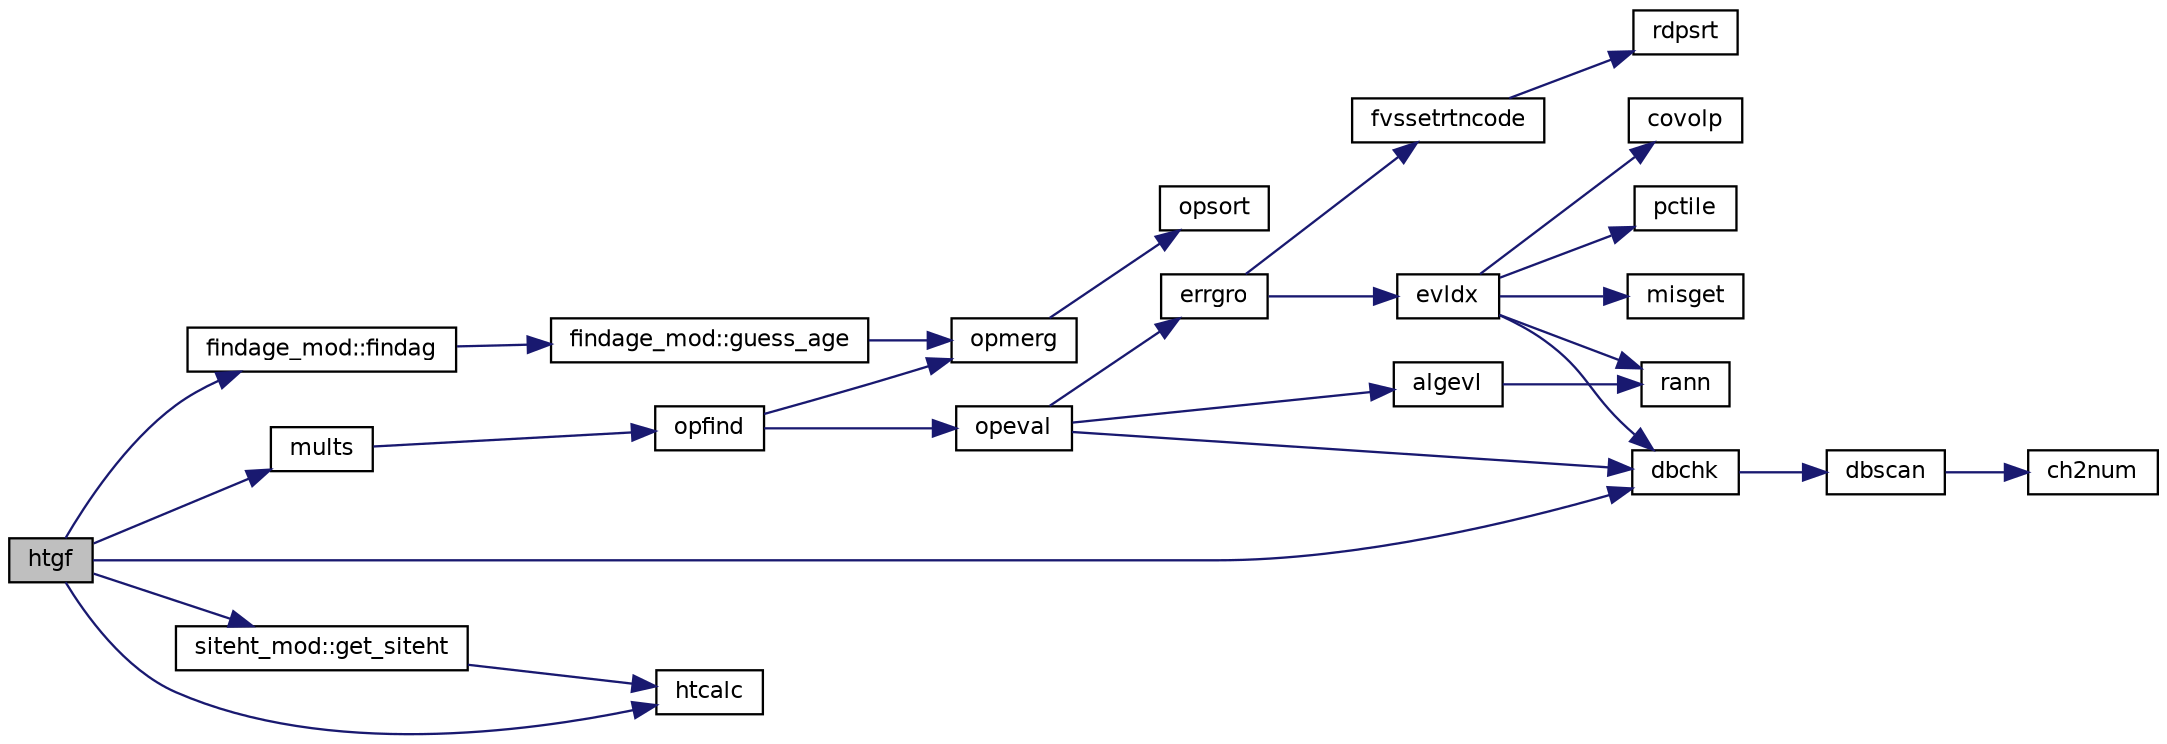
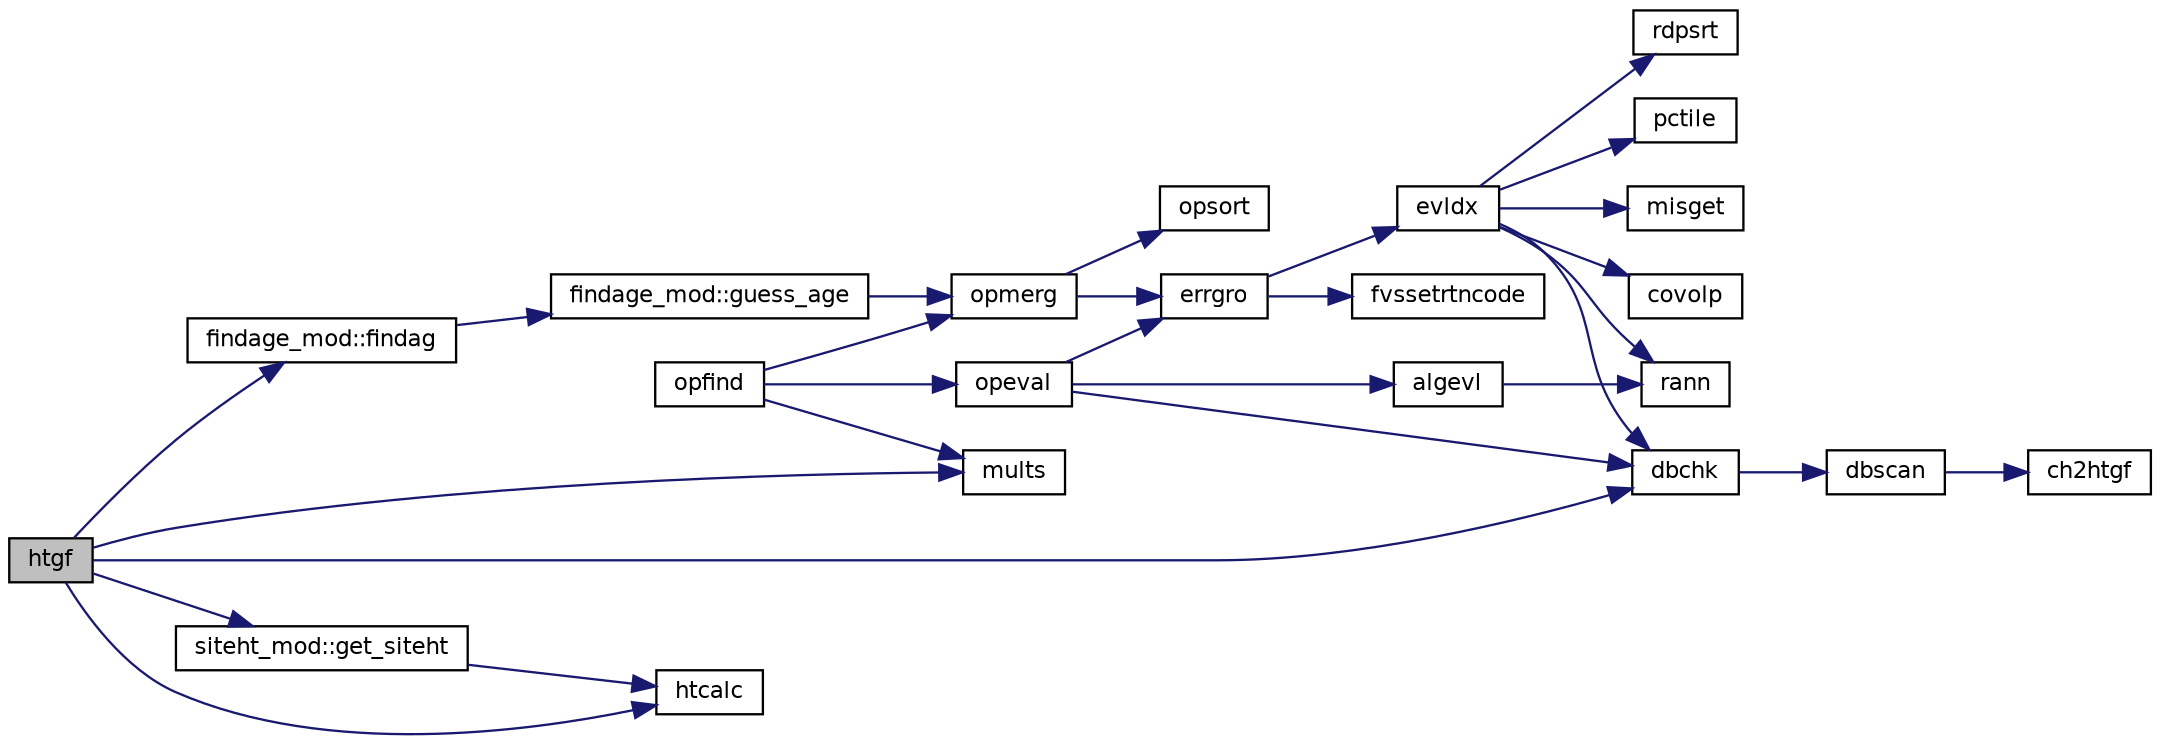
edge "fvssetrtncode" -> "rdpsrt": now "evldx" -> "rdpsrt"
edge "opmerg" -> "errgro": added
edge "mults" -> "opfind": reversed
node "ch2num": label "ch2num" -> "ch2htgf"
